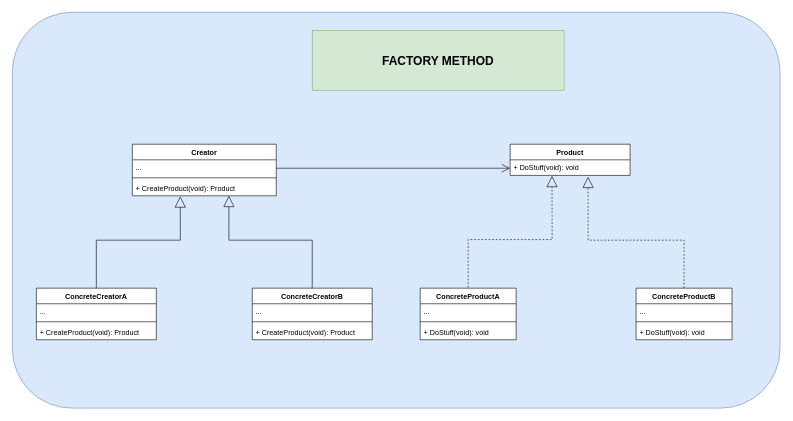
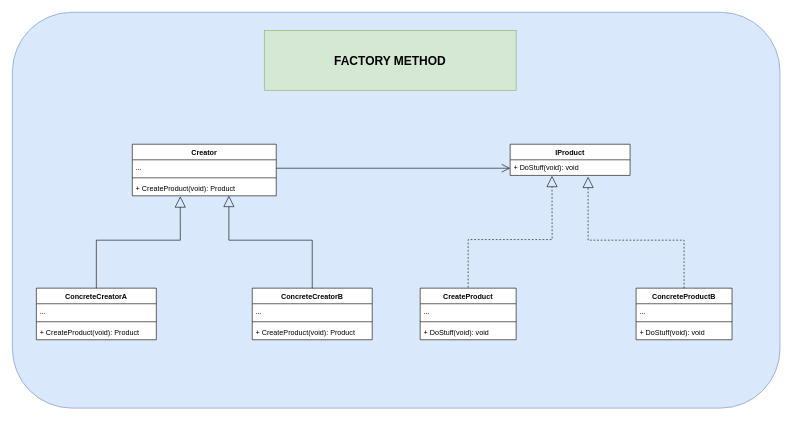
node "FACTORY METHOD": moved (438, 60) -> (390, 60)
node "Product": label "Product" -> "IProduct"
node "ConcreteProductA": label "ConcreteProductA" -> "CreateProduct"
